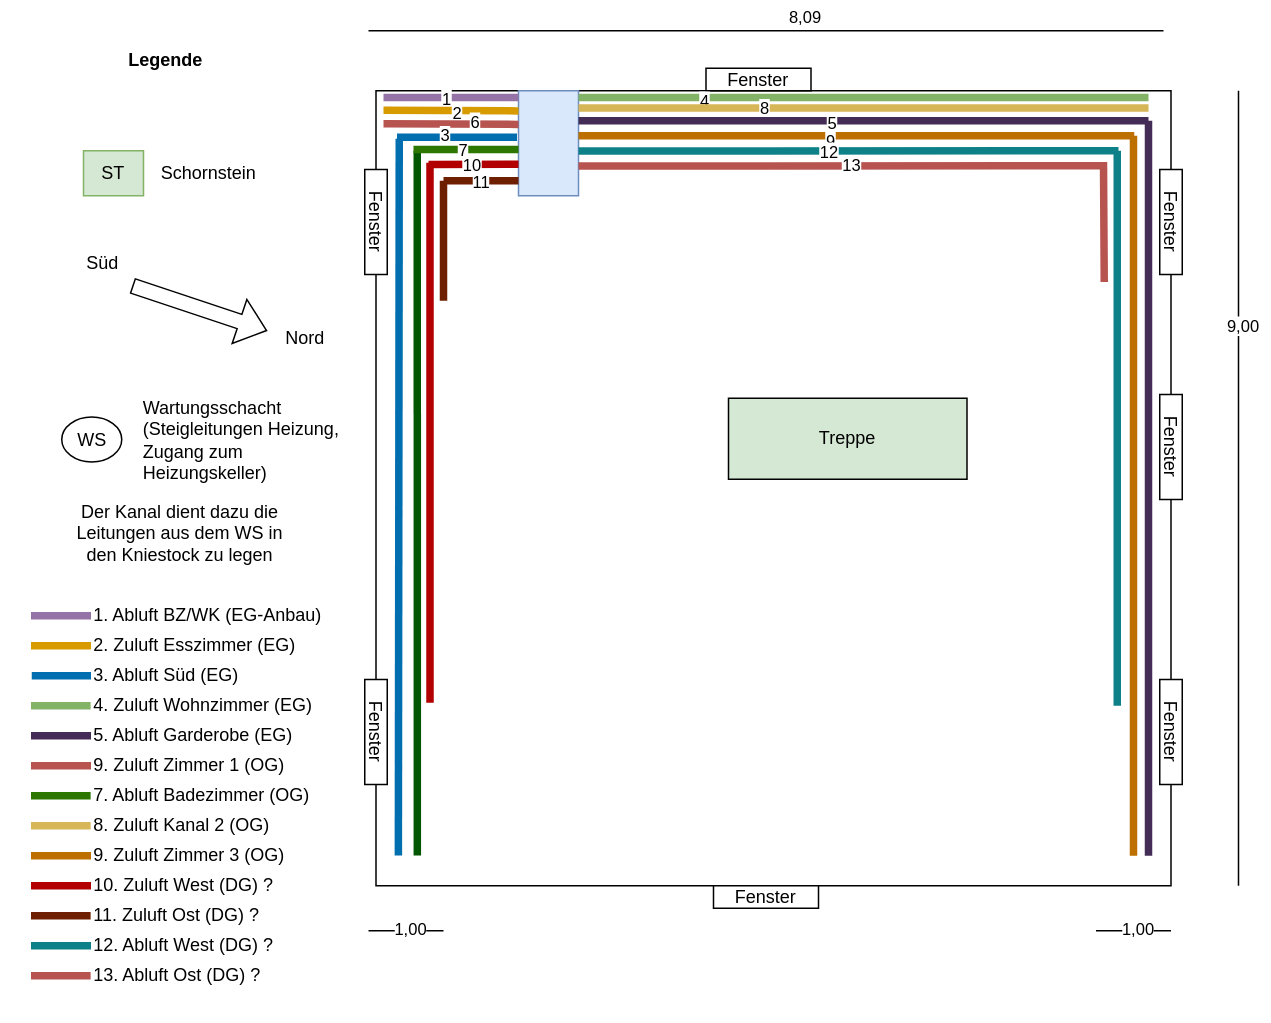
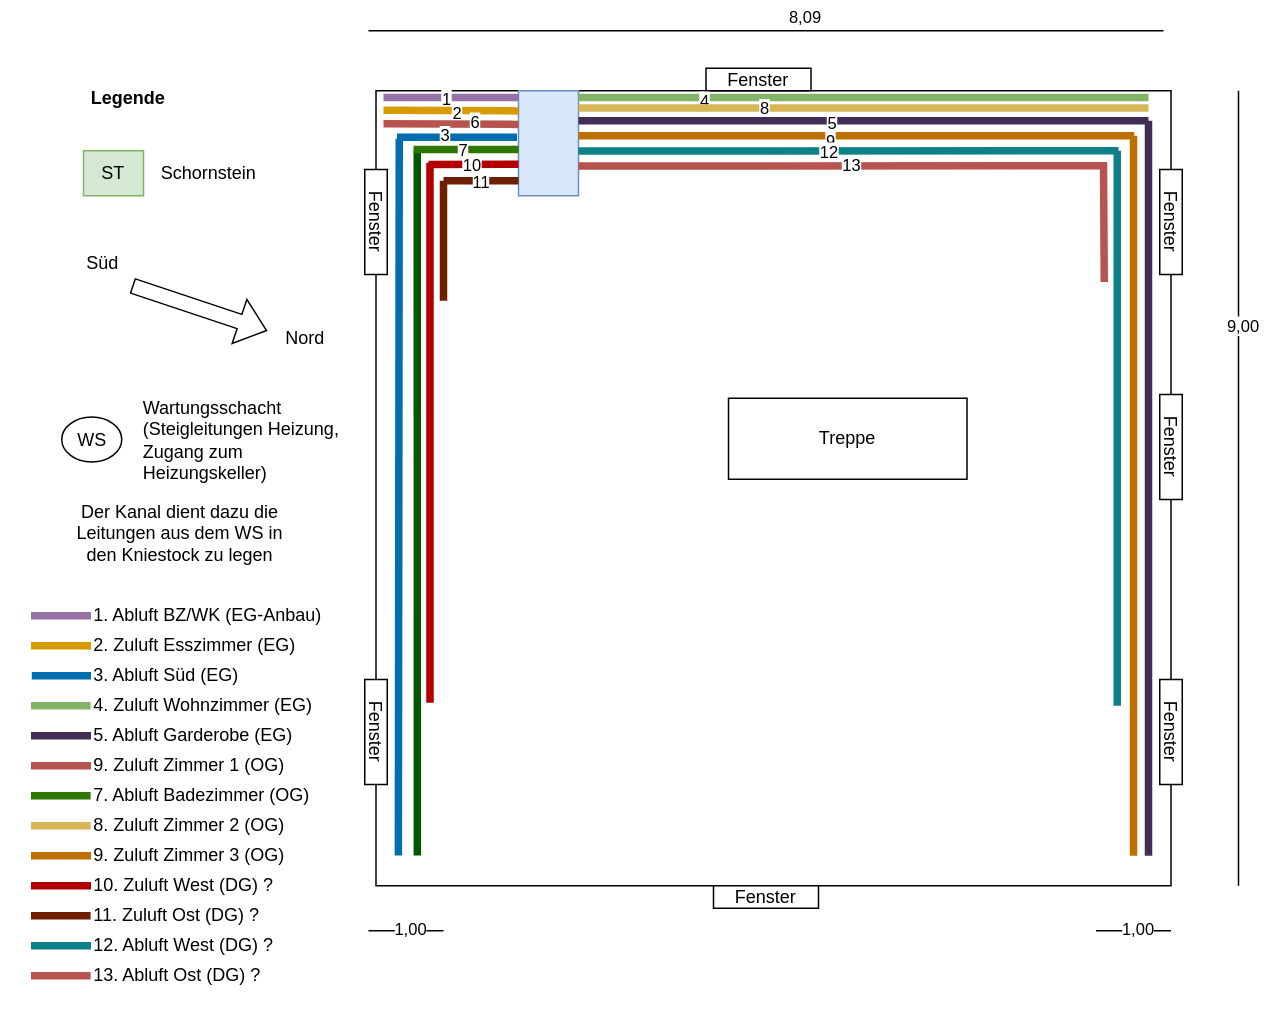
node "Legende": moved (166, 61) -> (128, 98)
node "Treppe": fillcolor #d5e8d4 -> #ffffff
node "8. Zuluft Kanal 2 (OG)": label "8. Zuluft Kanal 2 (OG)" -> "8. Zuluft Zimmer 2 (OG)"
